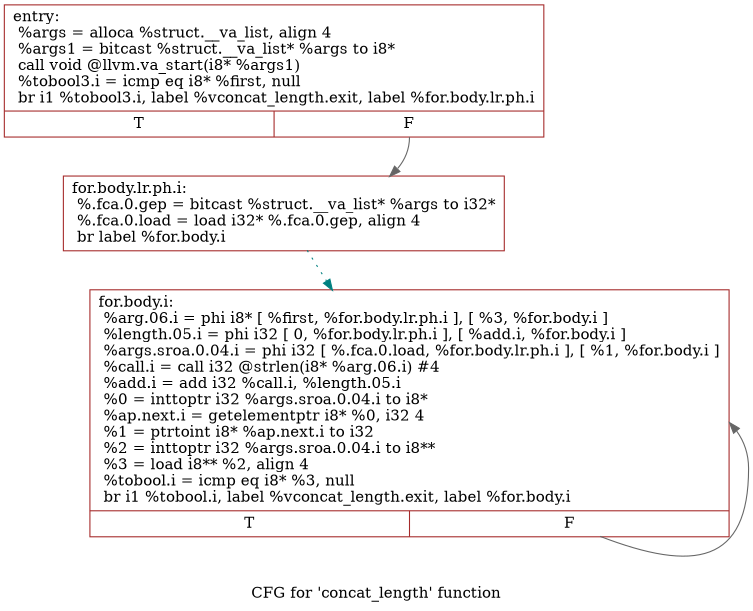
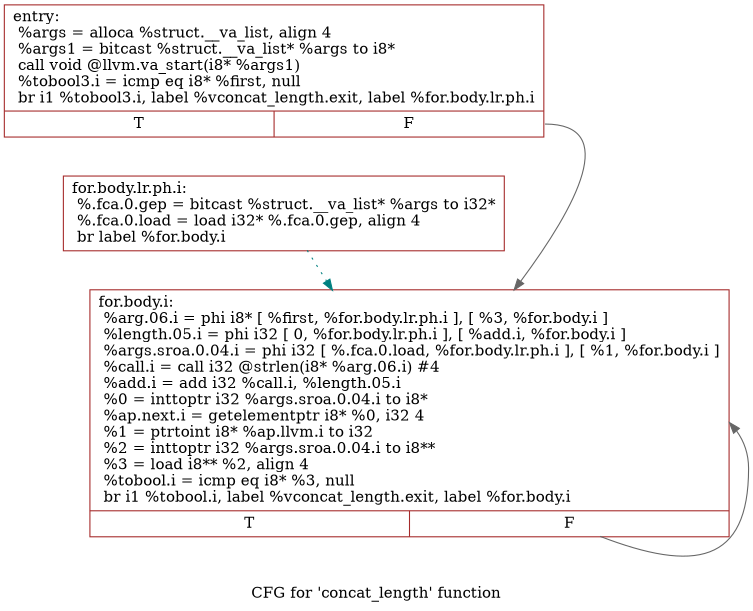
edge "entry:" -> "for.body.lr.ph.i:": now "entry:" -> "for.body.i:"
node "for.body.i:": text "%1 = ptrtoint i8* %ap.next.i to i32" -> "%1 = ptrtoint i8* %ap.llvm.i to i32"
